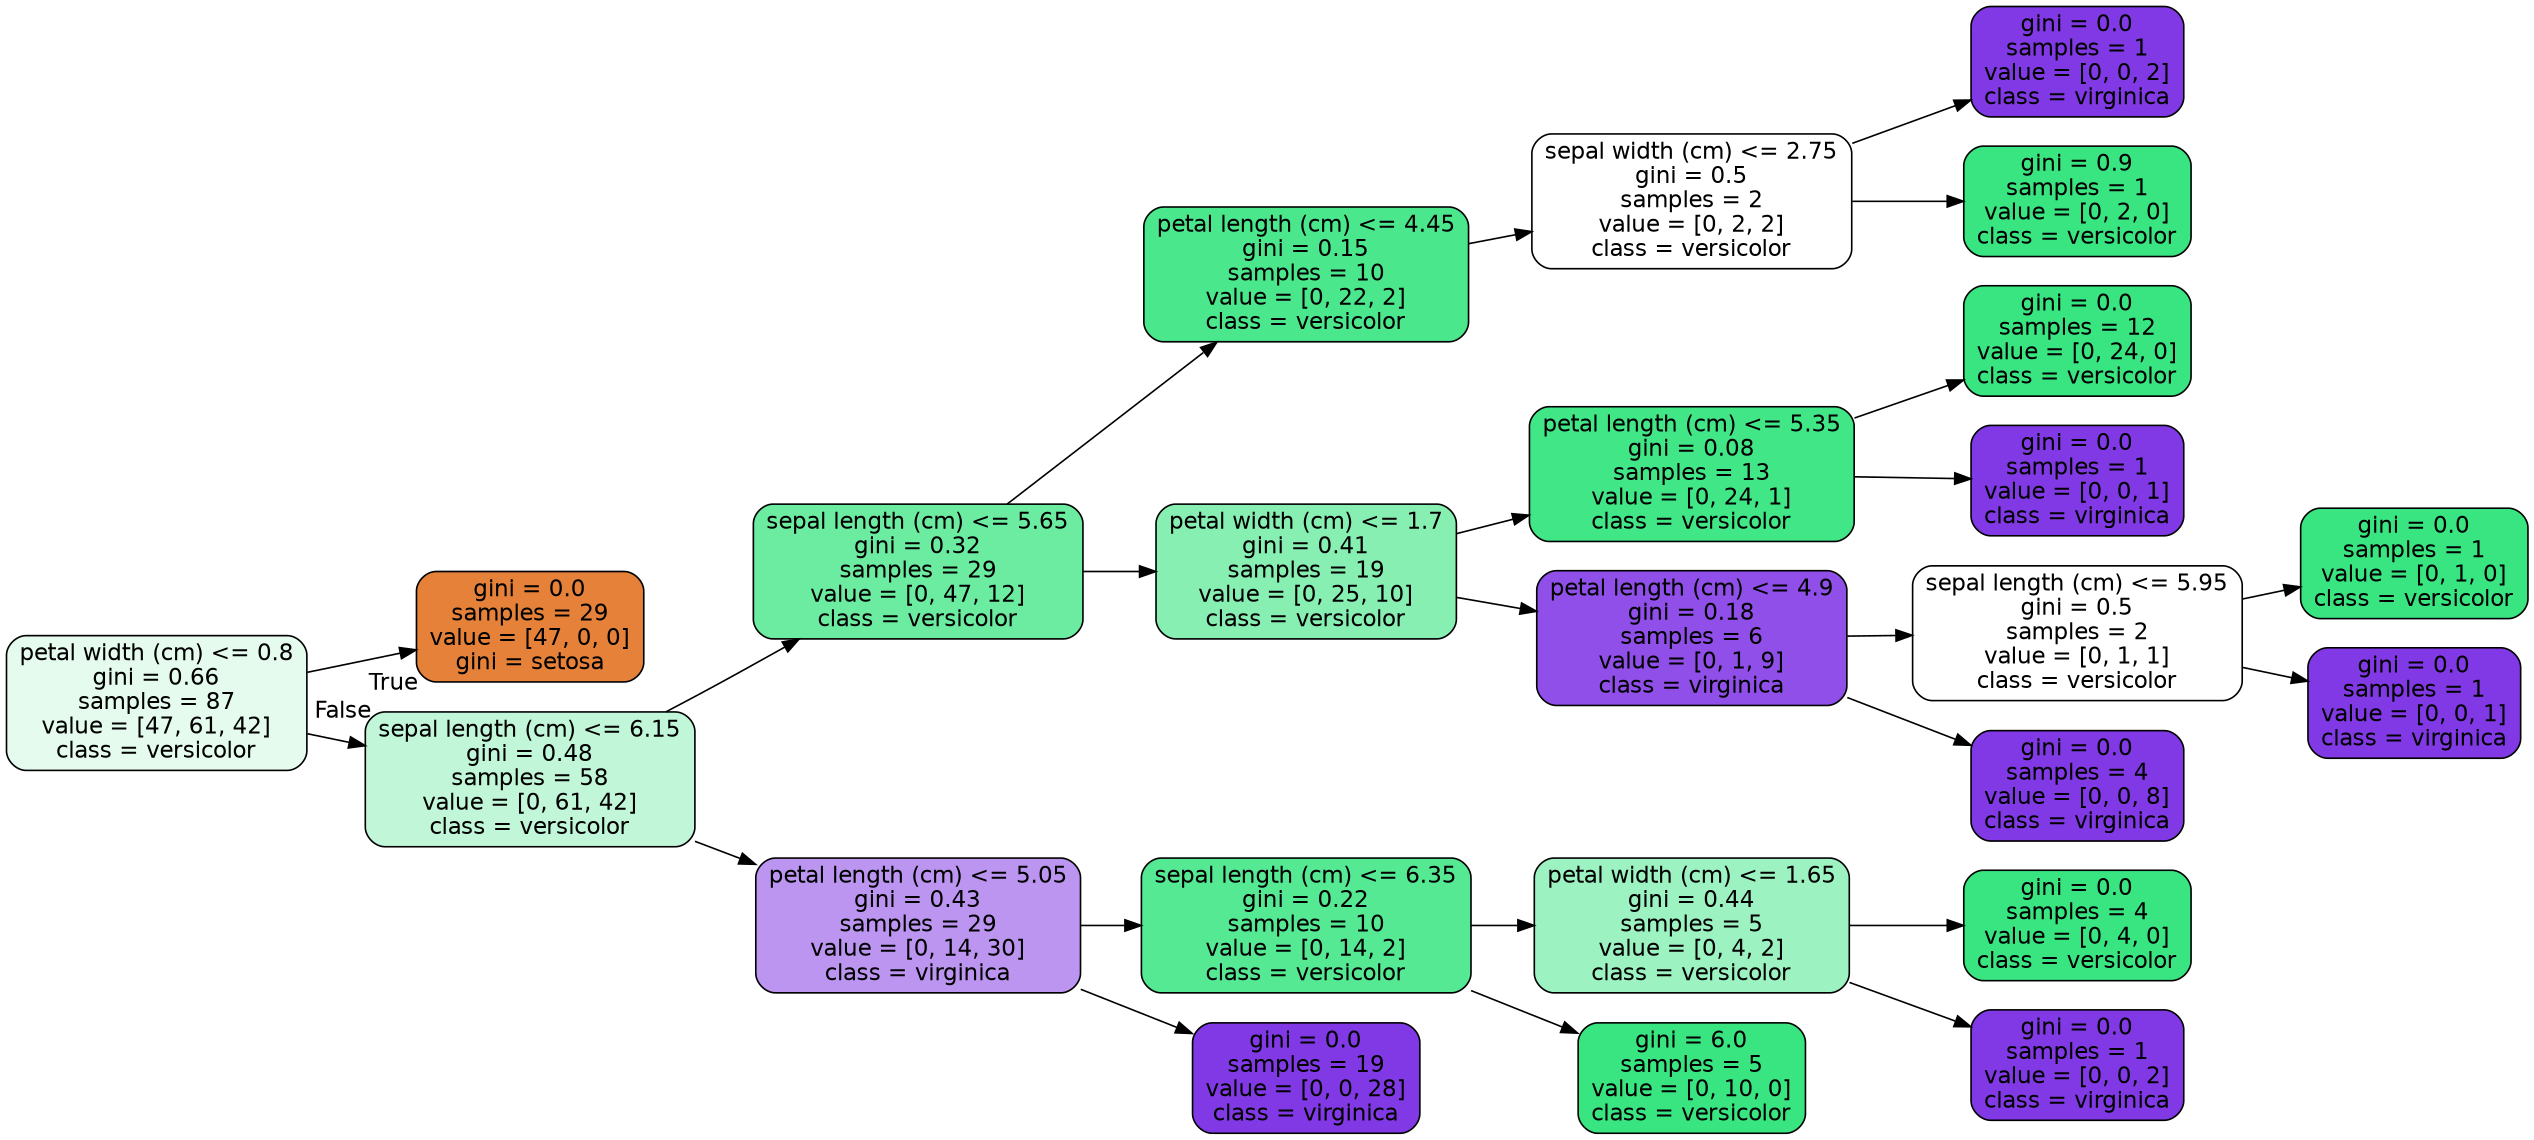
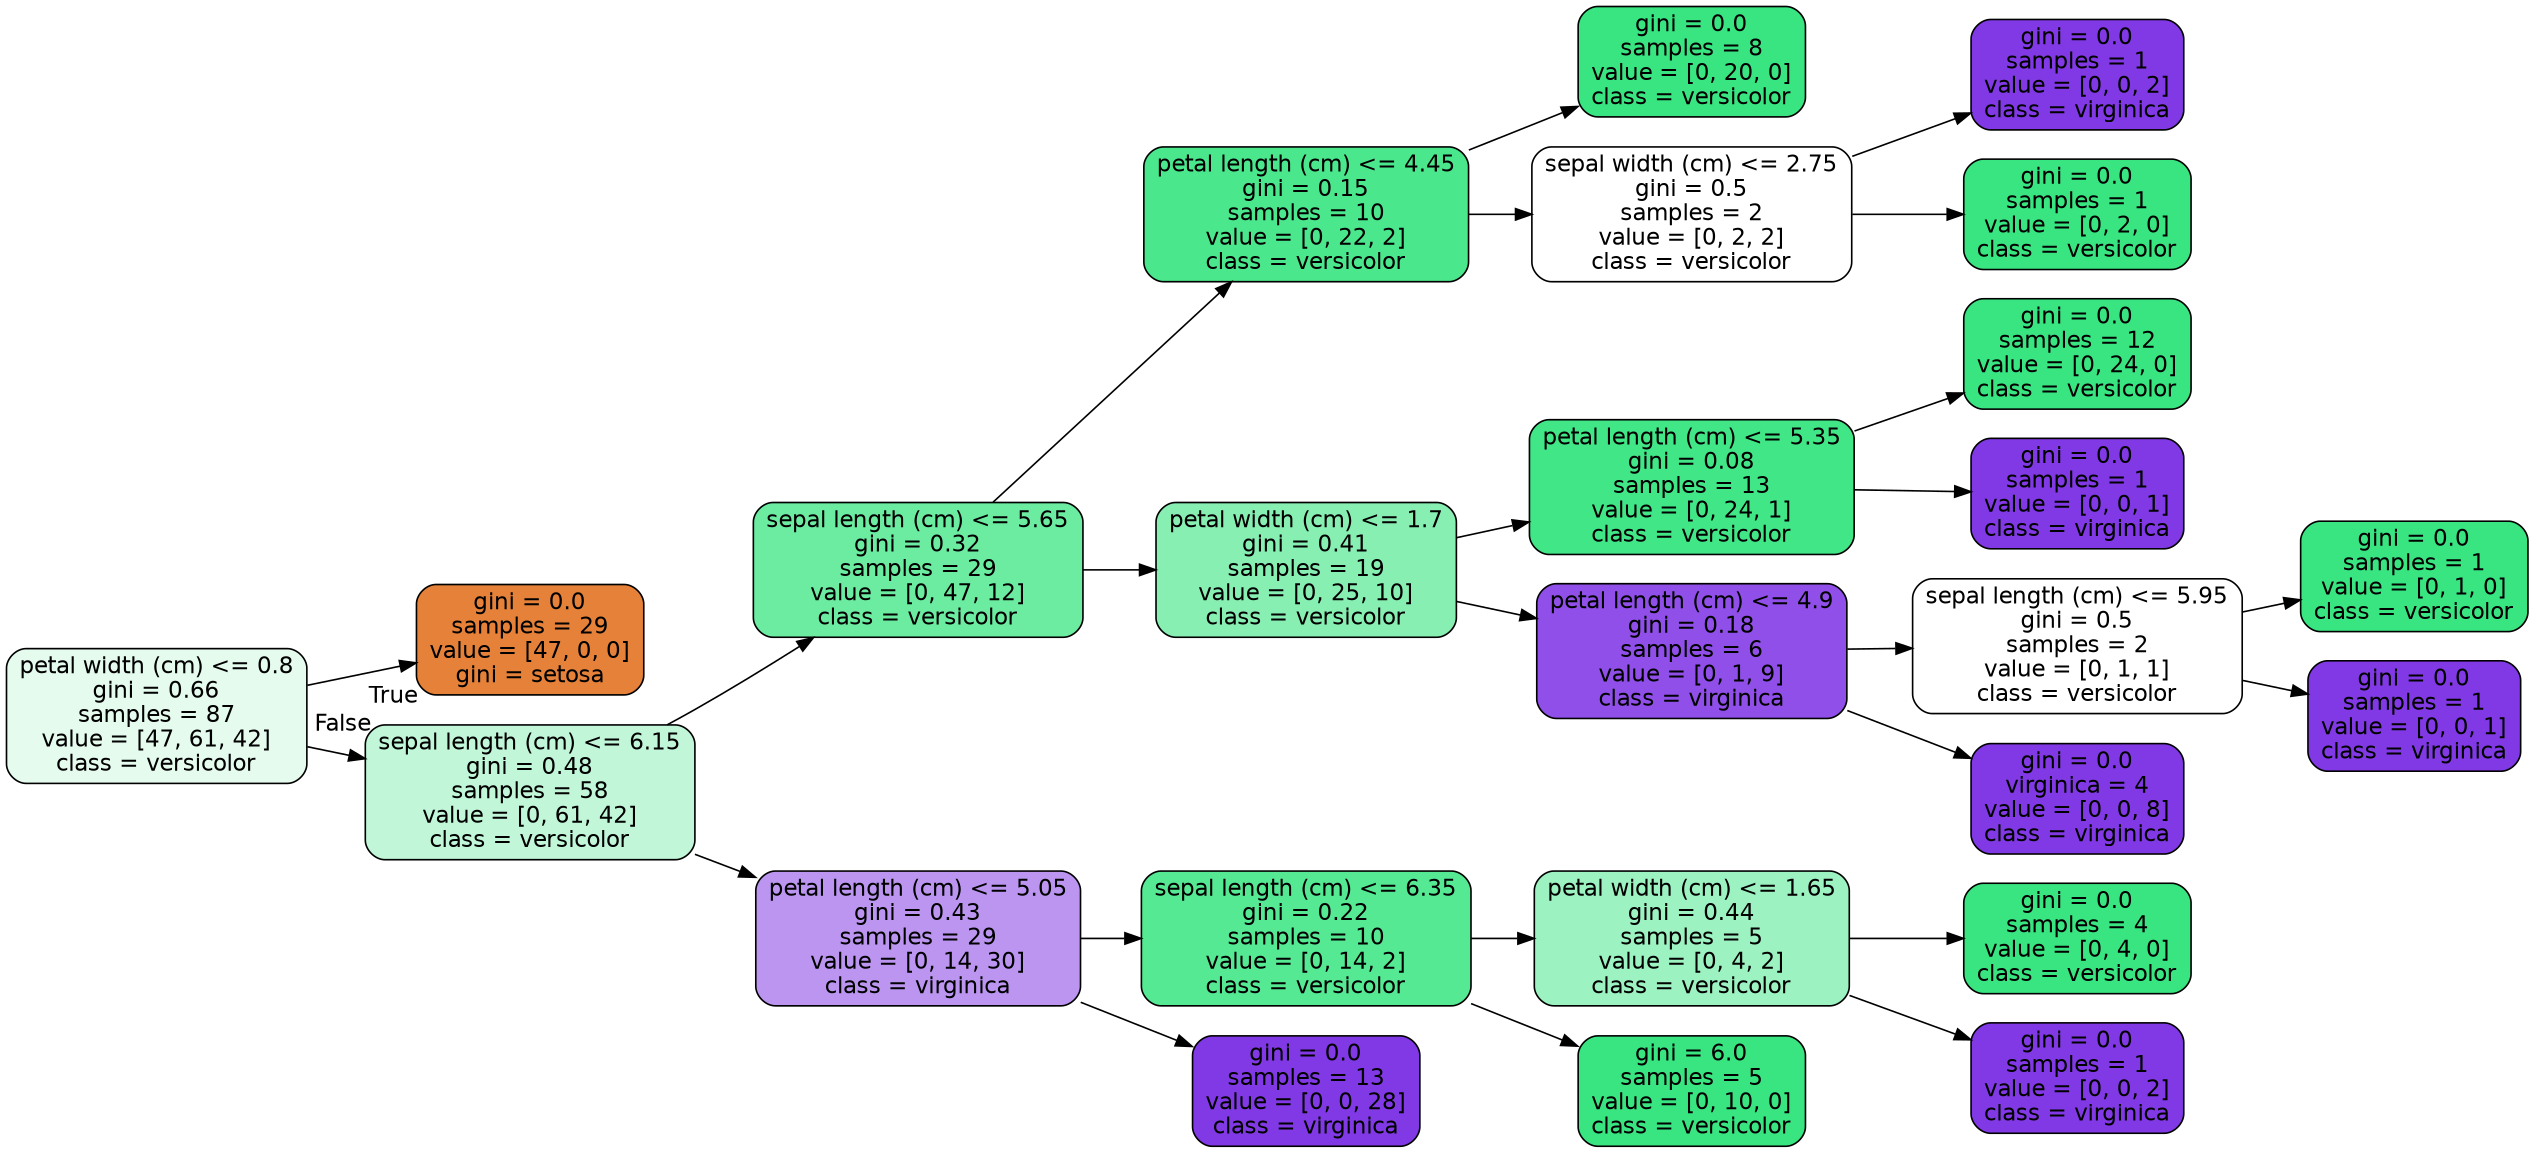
node "gini = 0.0 samples = 8 value = [0, 20, 0] class = versicolor": added
node "gini = 0.9 samples = 1 value = [0, 2, 0] class = versicolor": label "gini = 0.9 samples = 1 value = [0, 2, 0] class = versicolor" -> "gini = 0.0 samples = 1 value = [0, 2, 0] class = versicolor"
node "gini = 0.0 samples = 4 value = [0, 0, 8] class = virginica": label "gini = 0.0 samples = 4 value = [0, 0, 8] class = virginica" -> "gini = 0.0 virginica = 4 value = [0, 0, 8] class = virginica"
node "gini = 0.0 samples = 19 value = [0, 0, 28] class = virginica": label "gini = 0.0 samples = 19 value = [0, 0, 28] class = virginica" -> "gini = 0.0 samples = 13 value = [0, 0, 28] class = virginica"
